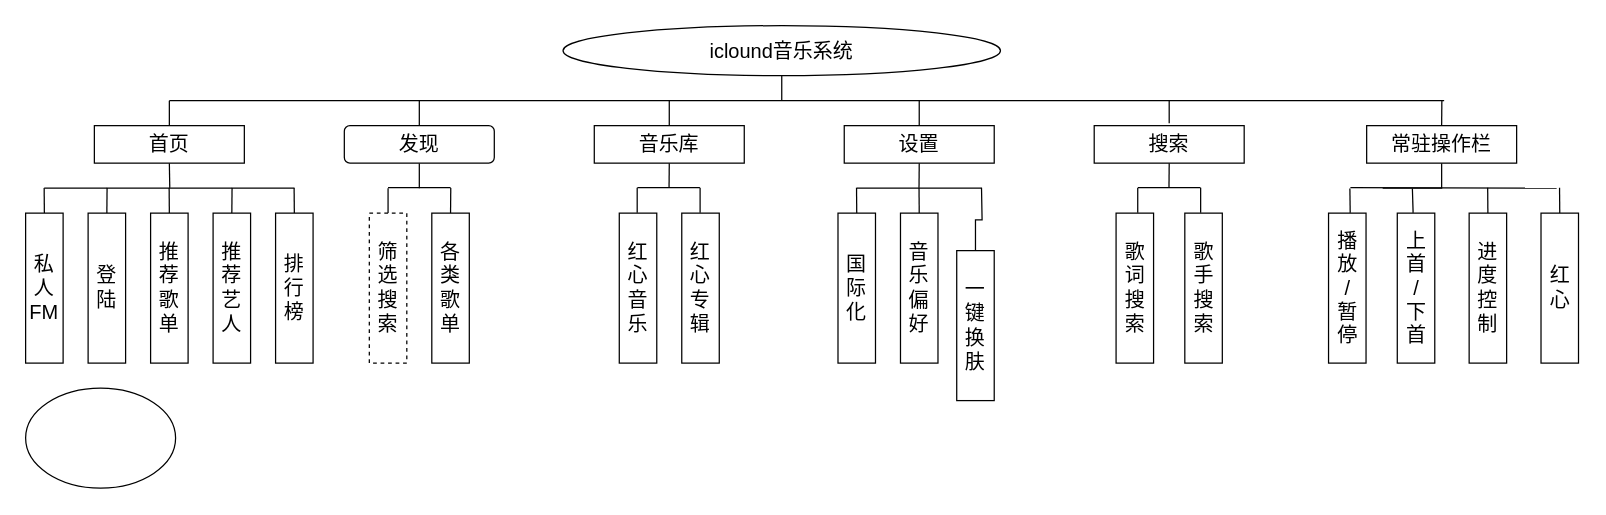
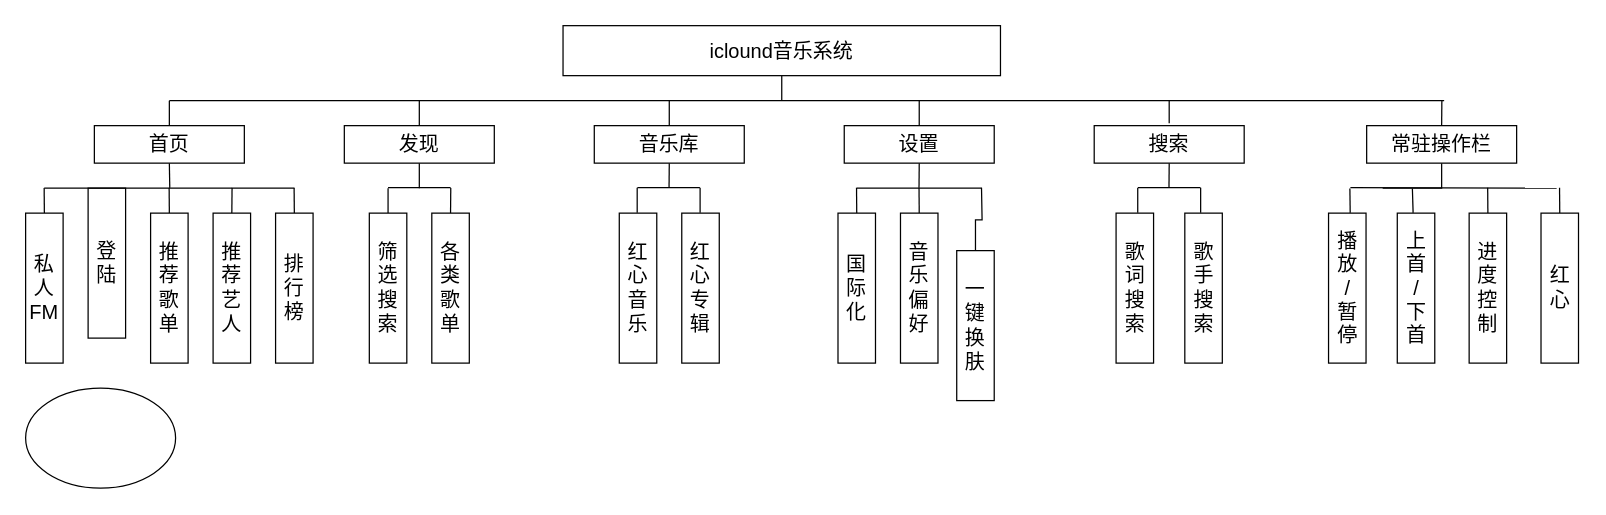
node "iclound音乐系统": shape ellipse -> rectangle
node "发现": shape rounded rectangle -> rectangle
node "登陆": moved (107, 288) -> (107, 263)
node "筛选搜索": style dashed -> solid
